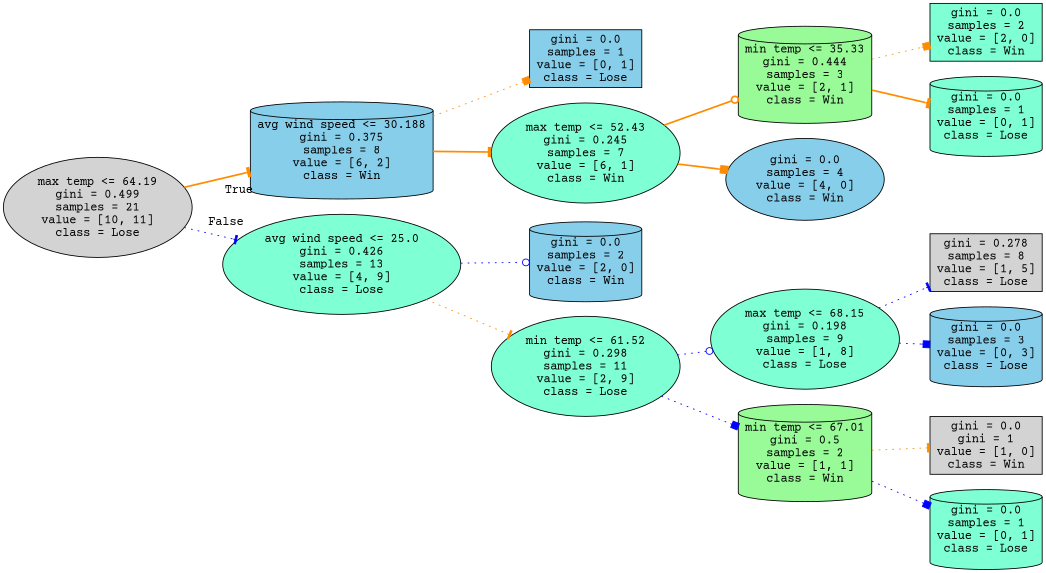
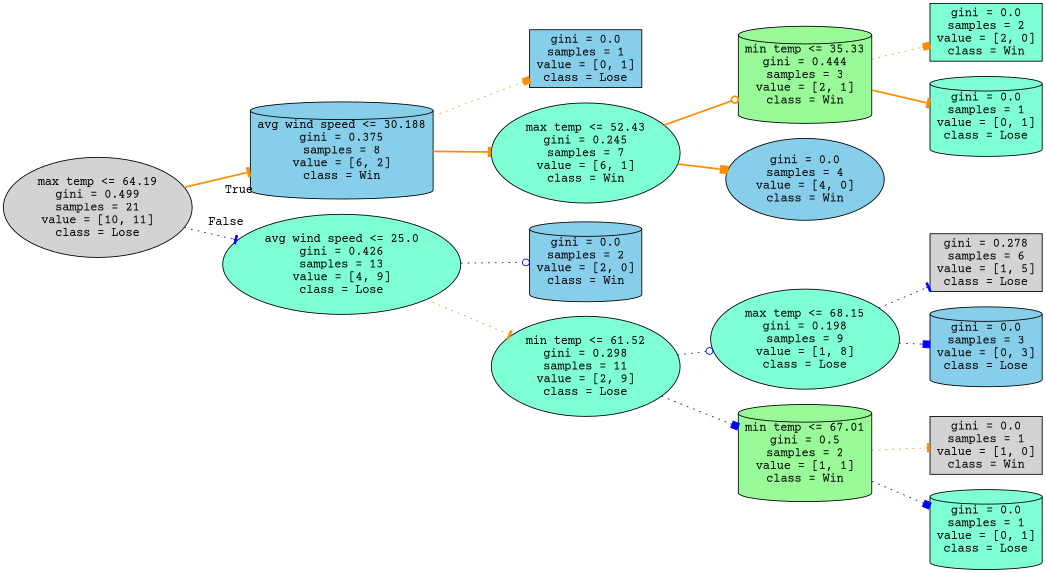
node "gini = 0.278 samples = 8 value = [1, 5] class = Lose": label "gini = 0.278 samples = 8 value = [1, 5] class = Lose" -> "gini = 0.278 samples = 6 value = [1, 5] class = Lose"
node "gini = 0.0 gini = 1 value = [1, 0] class = Win": label "gini = 0.0 gini = 1 value = [1, 0] class = Win" -> "gini = 0.0 samples = 1 value = [1, 0] class = Win"
